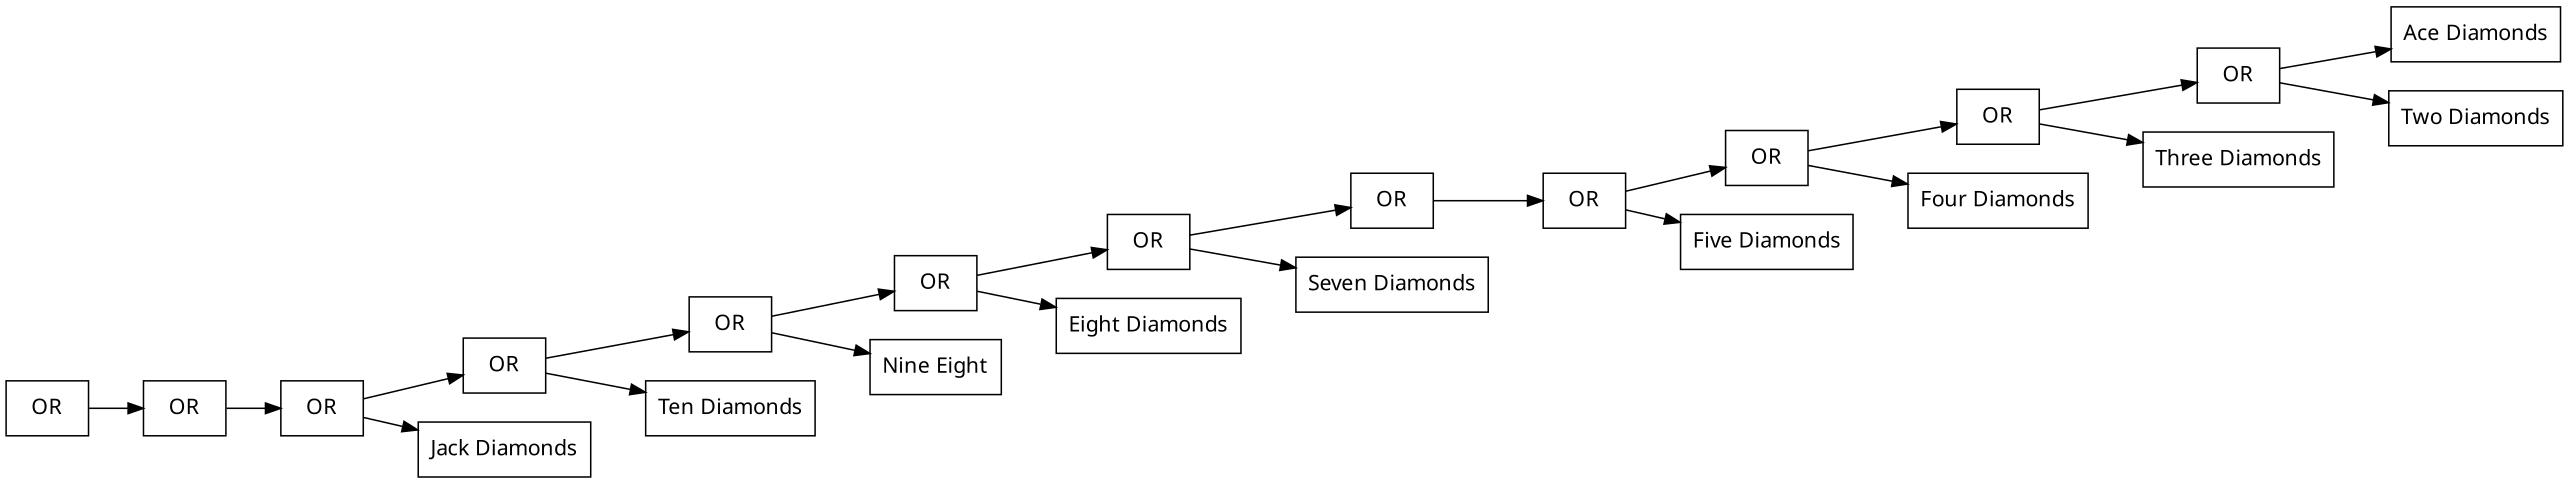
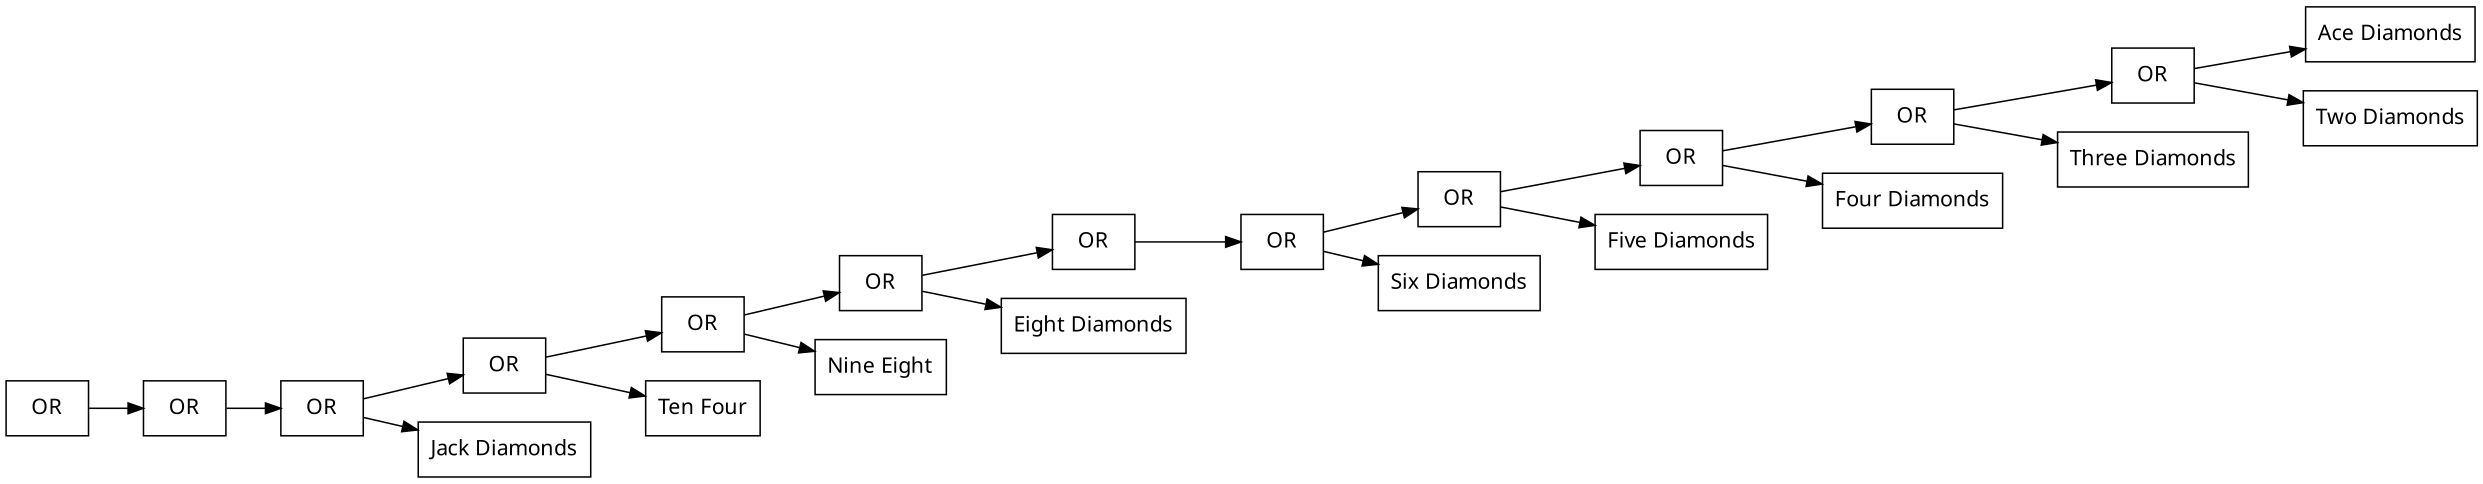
node "Six Diamonds": added
node "Seven Diamonds": removed
node "Ten Diamonds": label "Ten Diamonds" -> "Ten Four"
